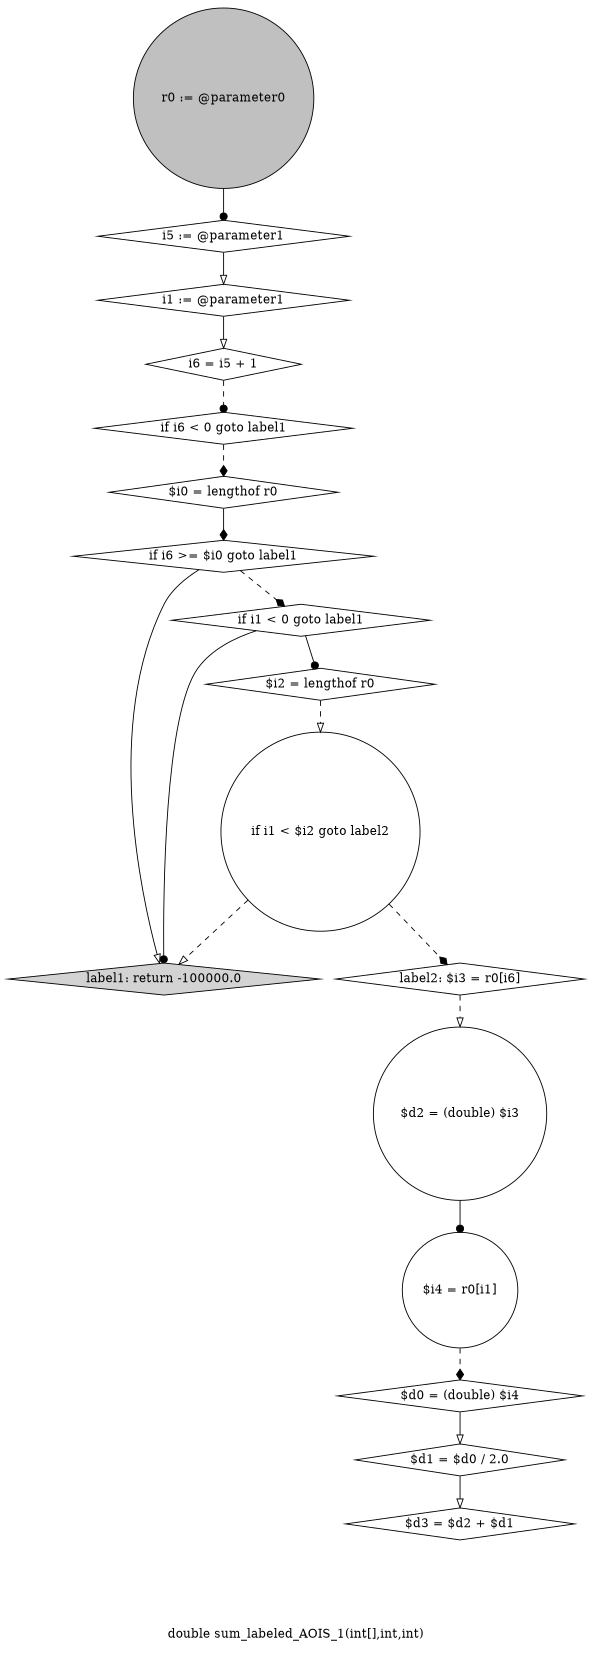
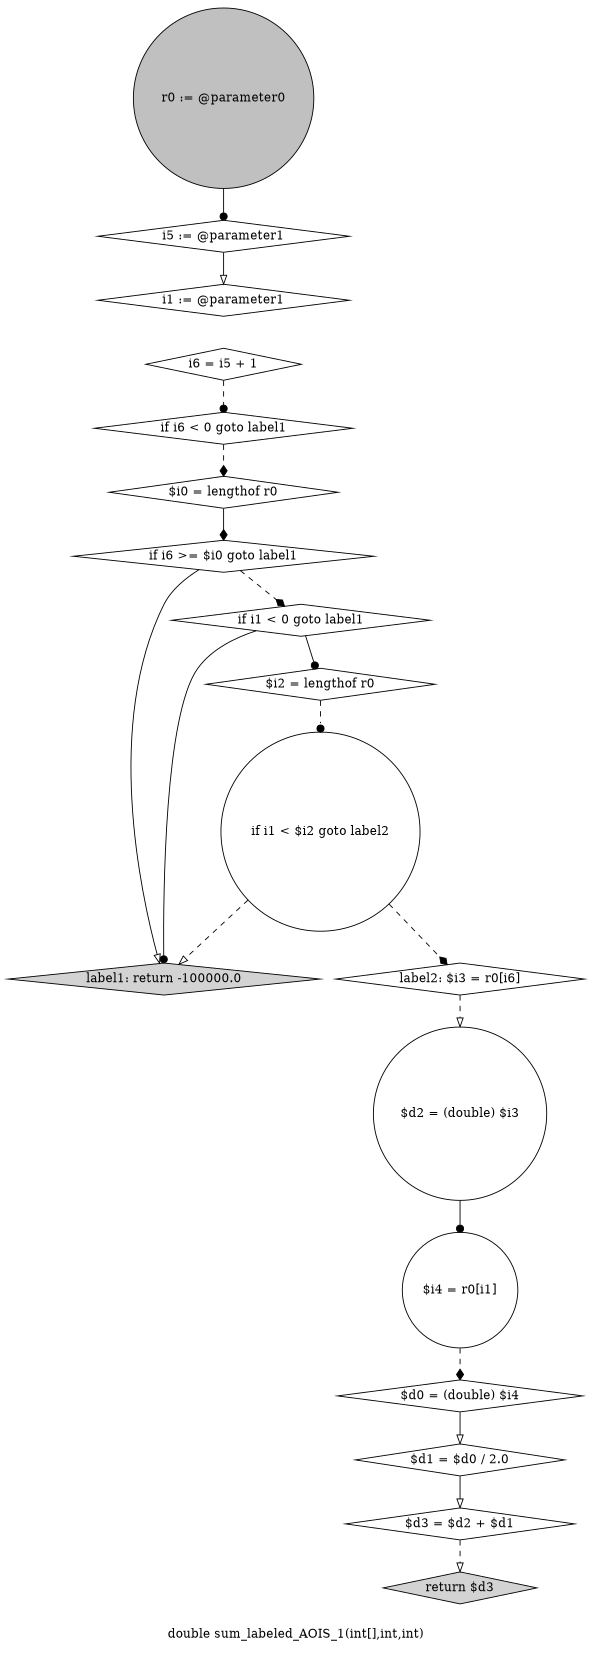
edge "i1 := @parameter1" -> "i6 = i5 + 1": removed
edge "$i2 = lengthof r0" -> "if i1 < $i2 goto label2": arrowhead onormal -> dot
node "return $d3": added
